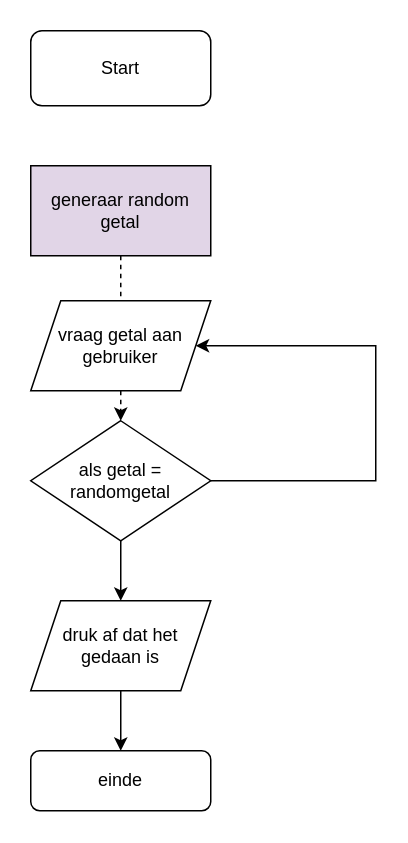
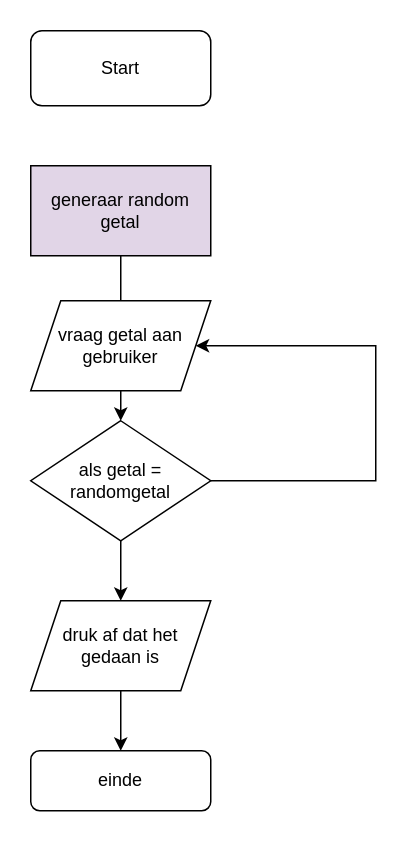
edge "generaar random getal" -> "als getal = randomgetal": style dashed -> solid
